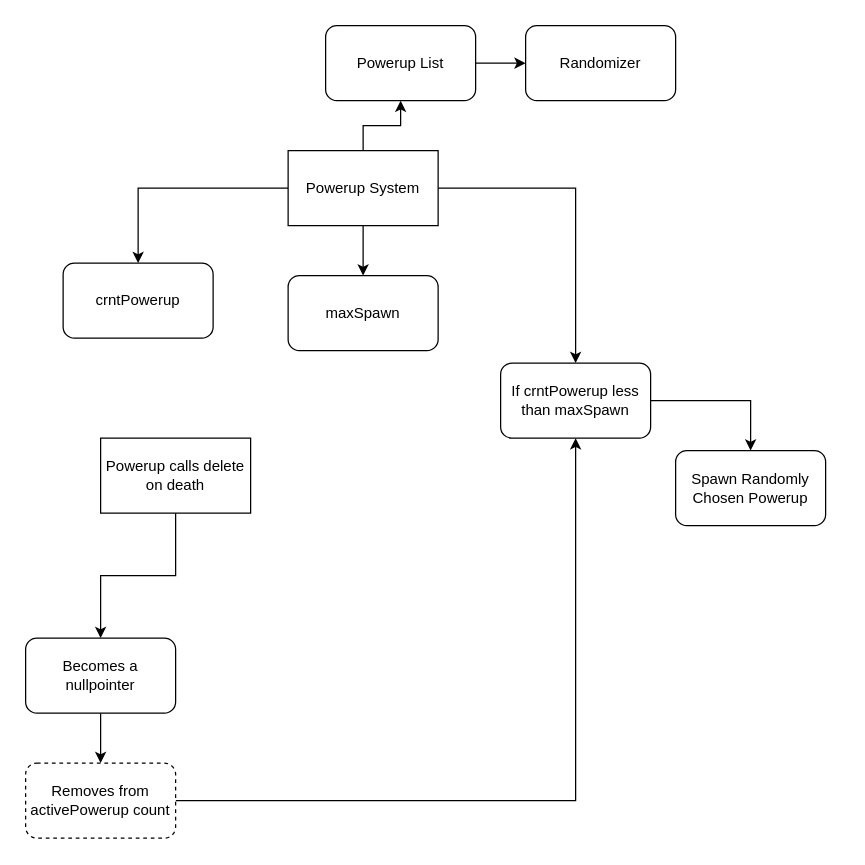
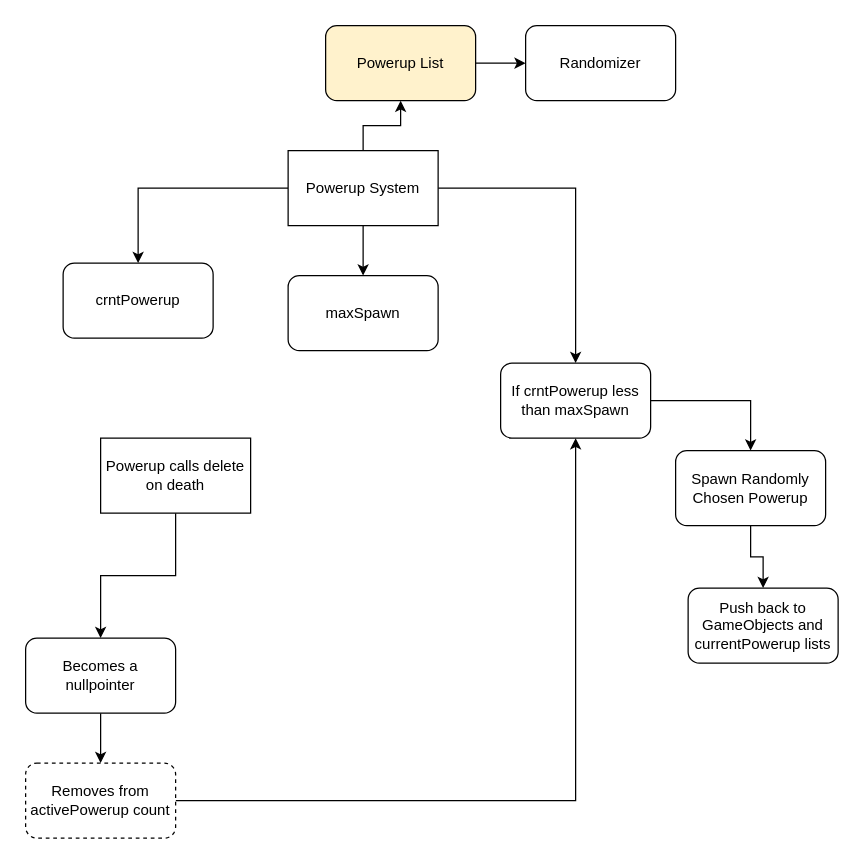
node "Powerup List": fillcolor #ffffff -> #fff2cc
edge "Spawn Randomly Chosen Powerup" -> "Push back to GameObjects and currentPowerup lists": added
node "Push back to GameObjects and currentPowerup lists": added
